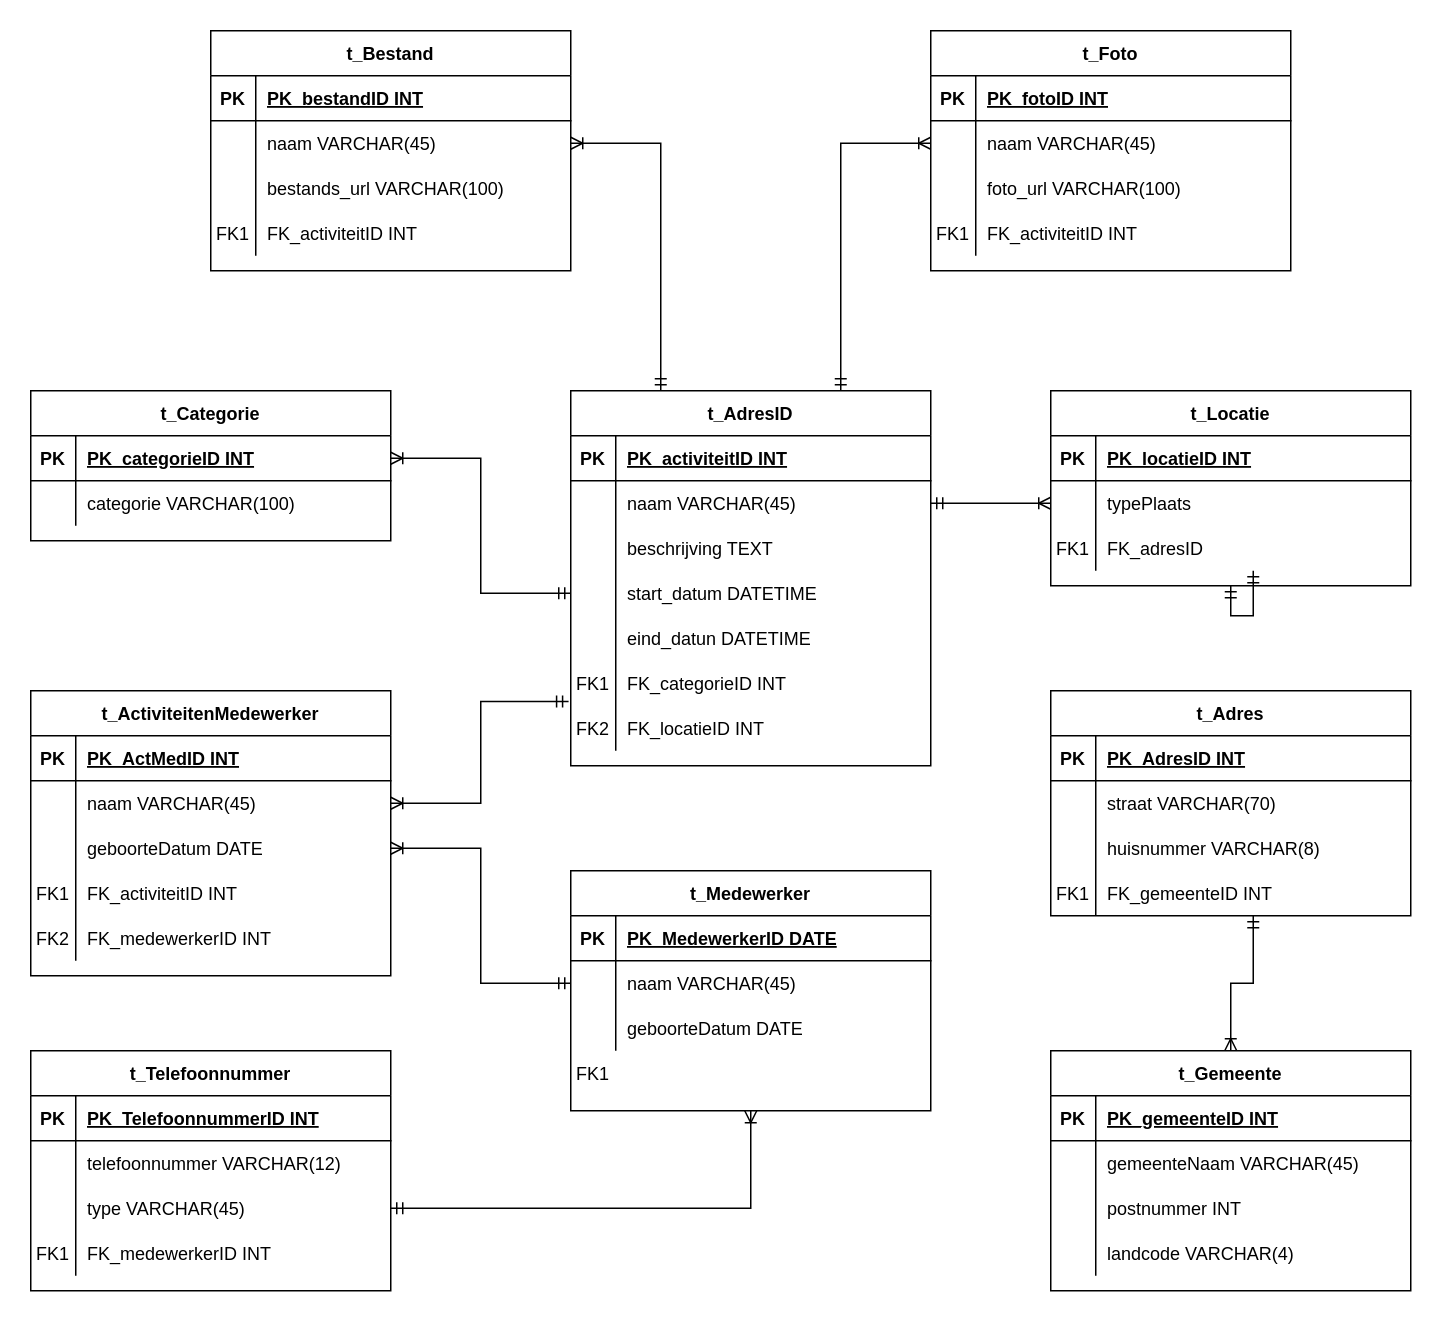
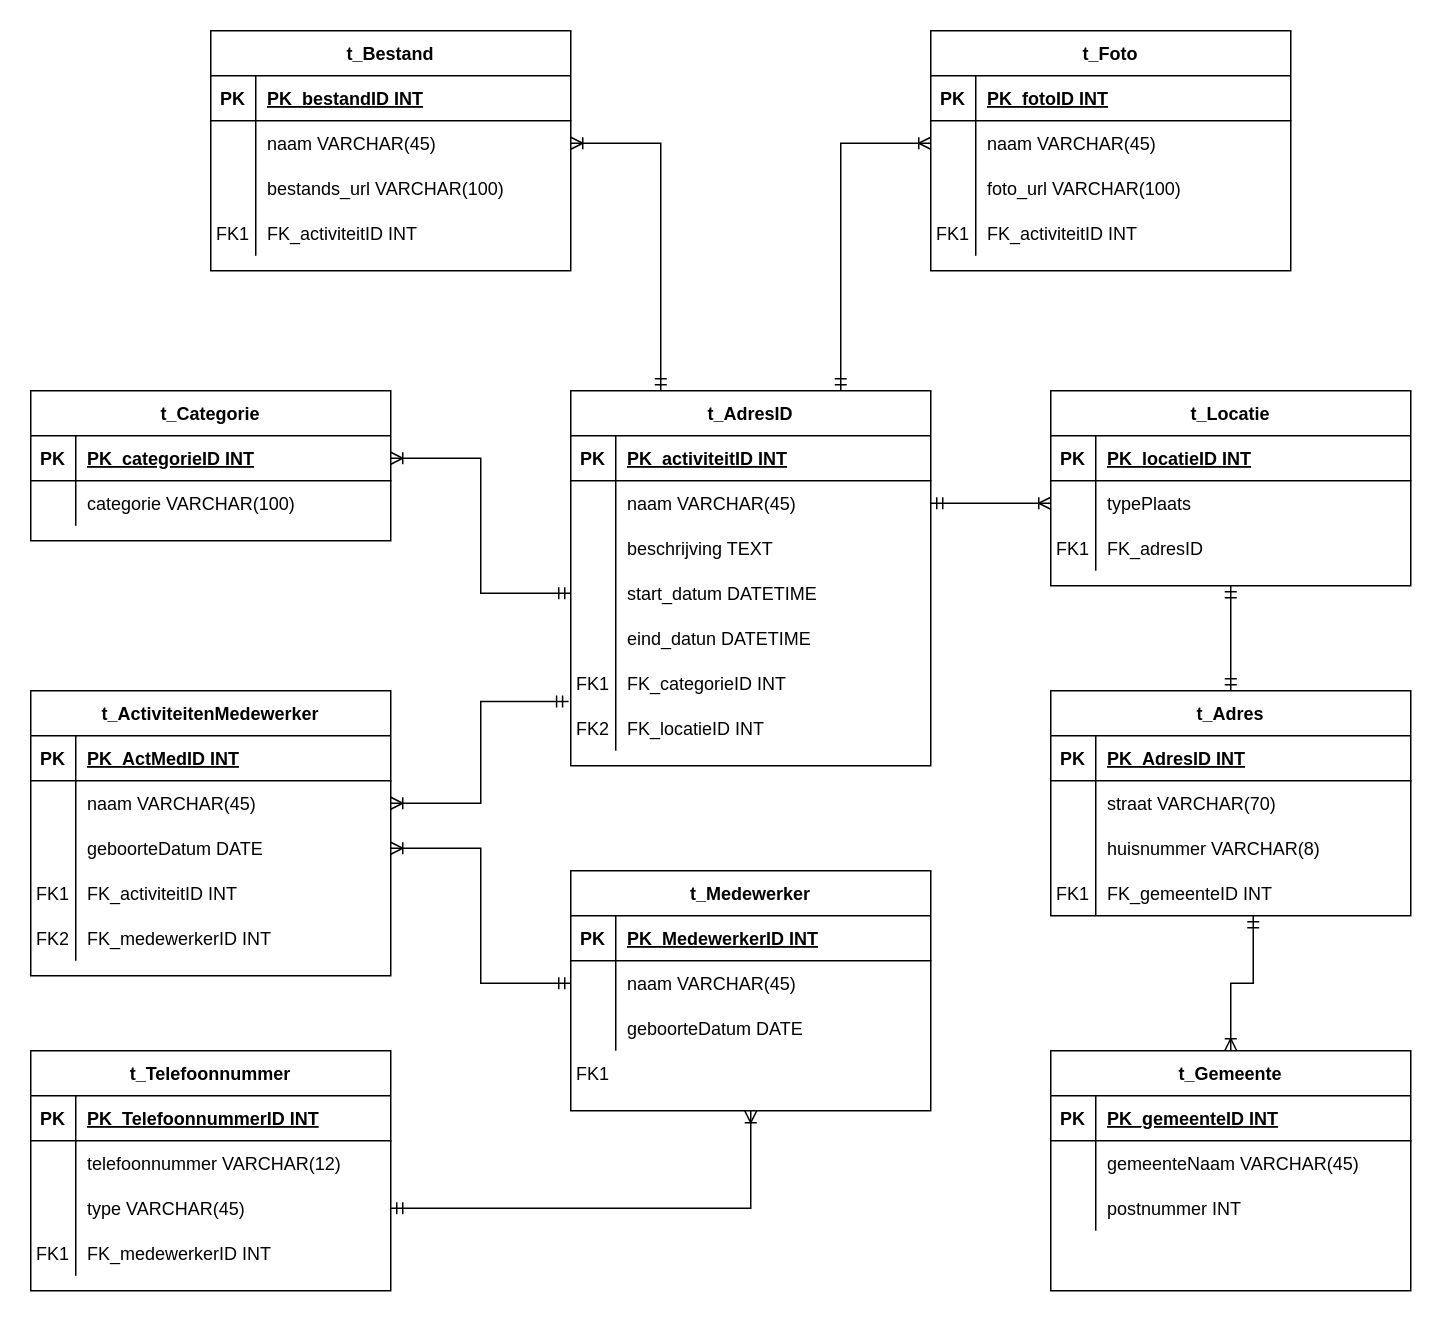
edge "t_Locatie" -- "FK_adresID": now "t_Locatie" -- "t_Adres"
node "PK_MedewerkerID DATE": label "PK_MedewerkerID DATE" -> "PK_MedewerkerID INT"
node "landcode VARCHAR(4)": removed
